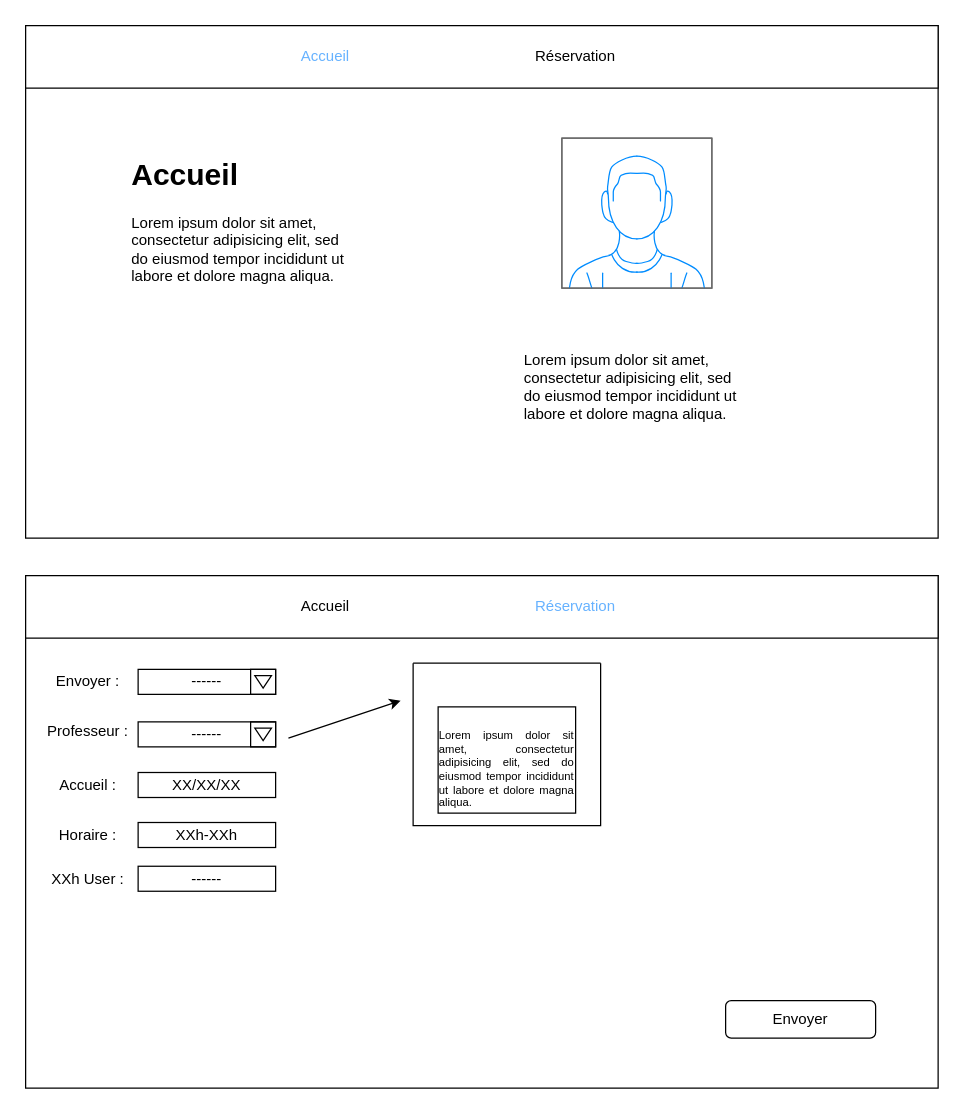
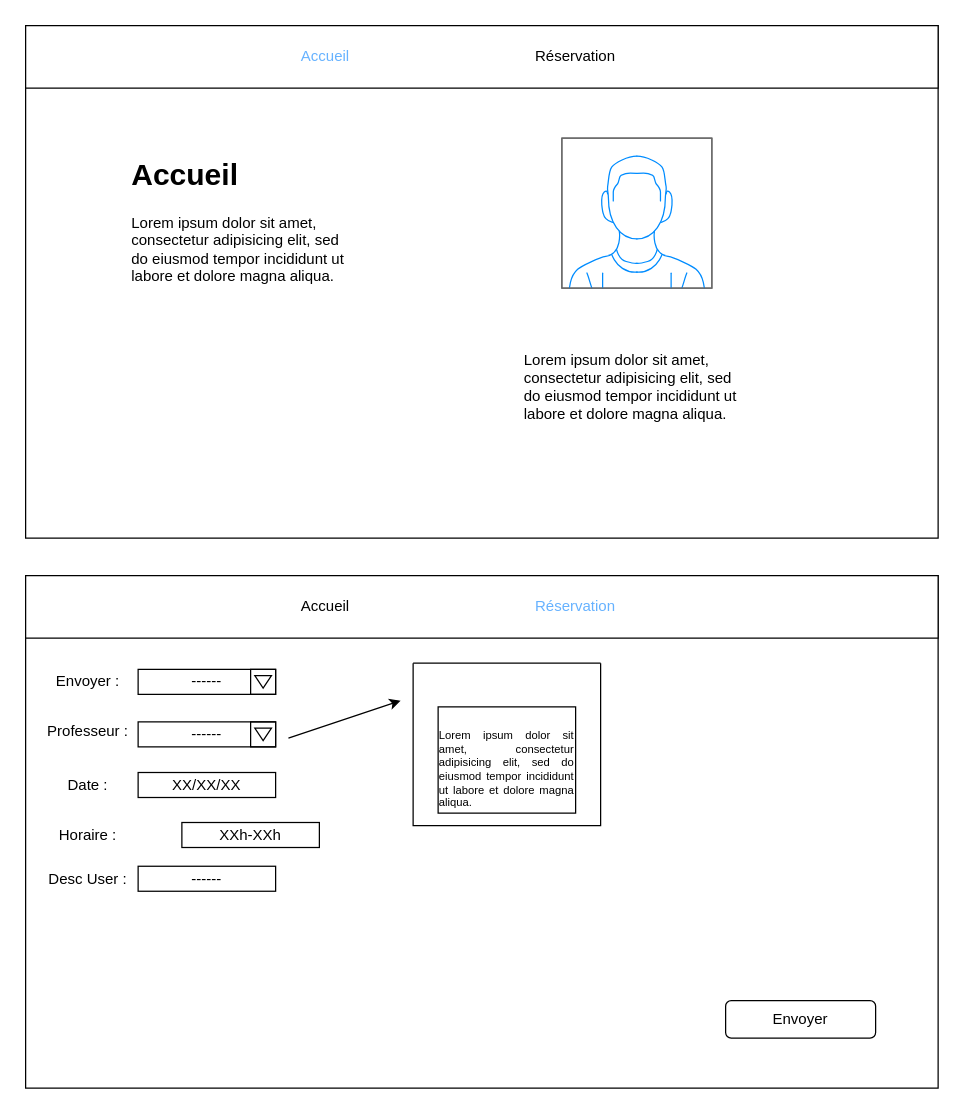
node "Accueil :": label "Accueil :" -> "Date :"
node "XXh-XXh": moved (207, 835) -> (251, 835)
node "XXh User :": label "XXh User :" -> "Desc User :"
